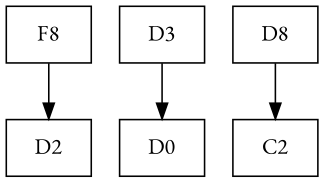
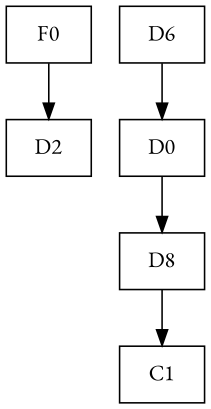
node "F8": label "F8" -> "F0"
node "D3": label "D3" -> "D6"
node "C2": label "C2" -> "C1"
edge "D0" -> "D8": added
